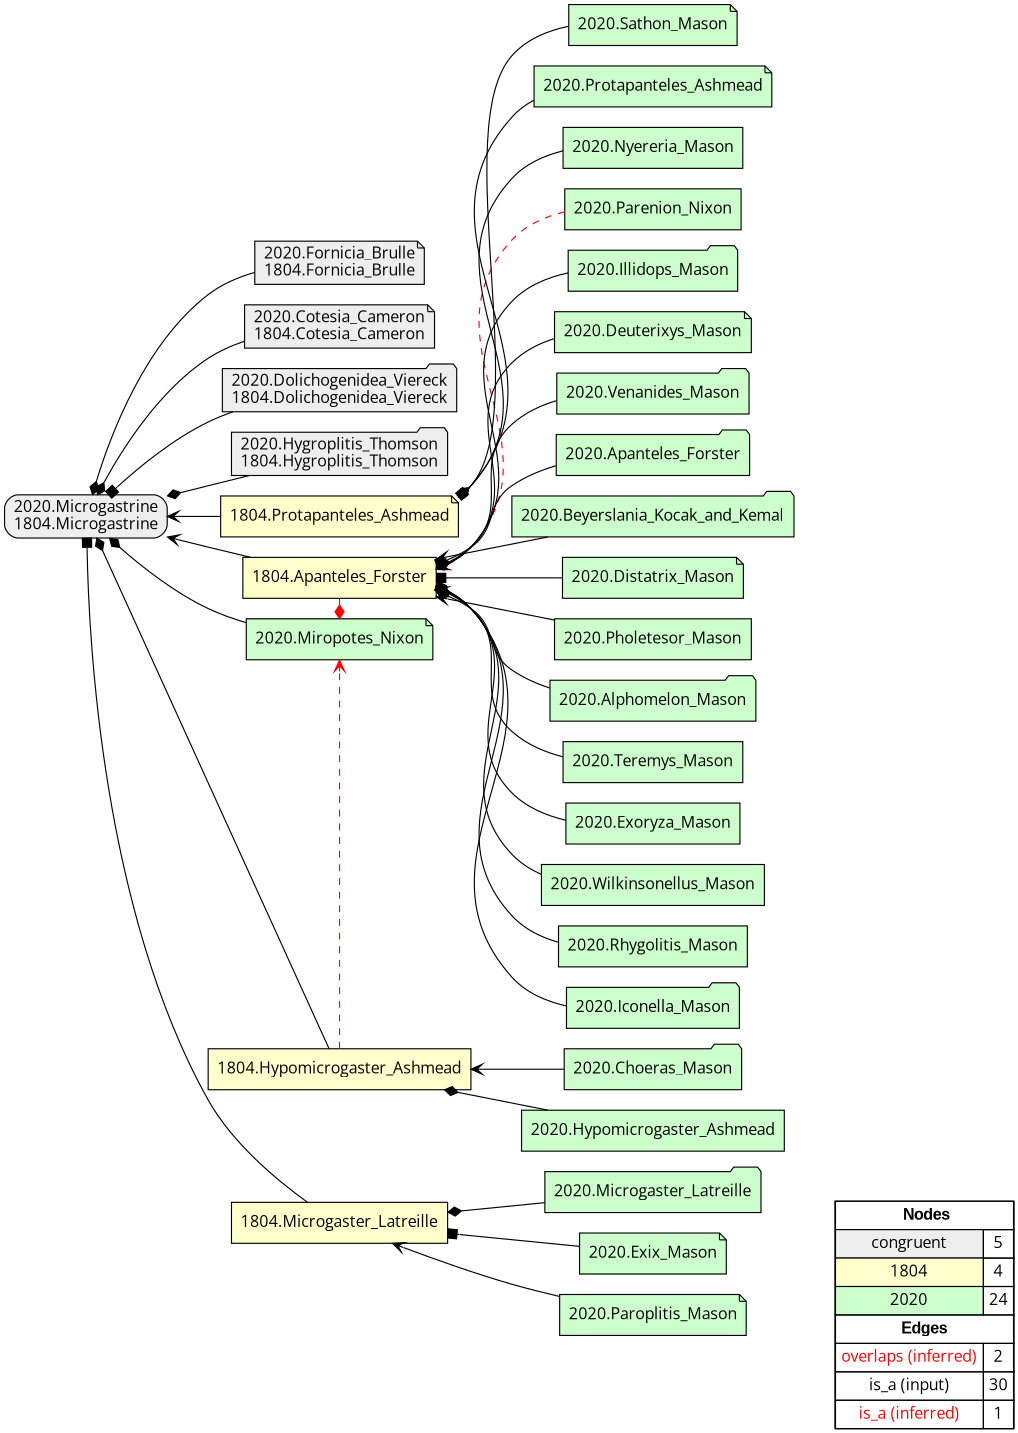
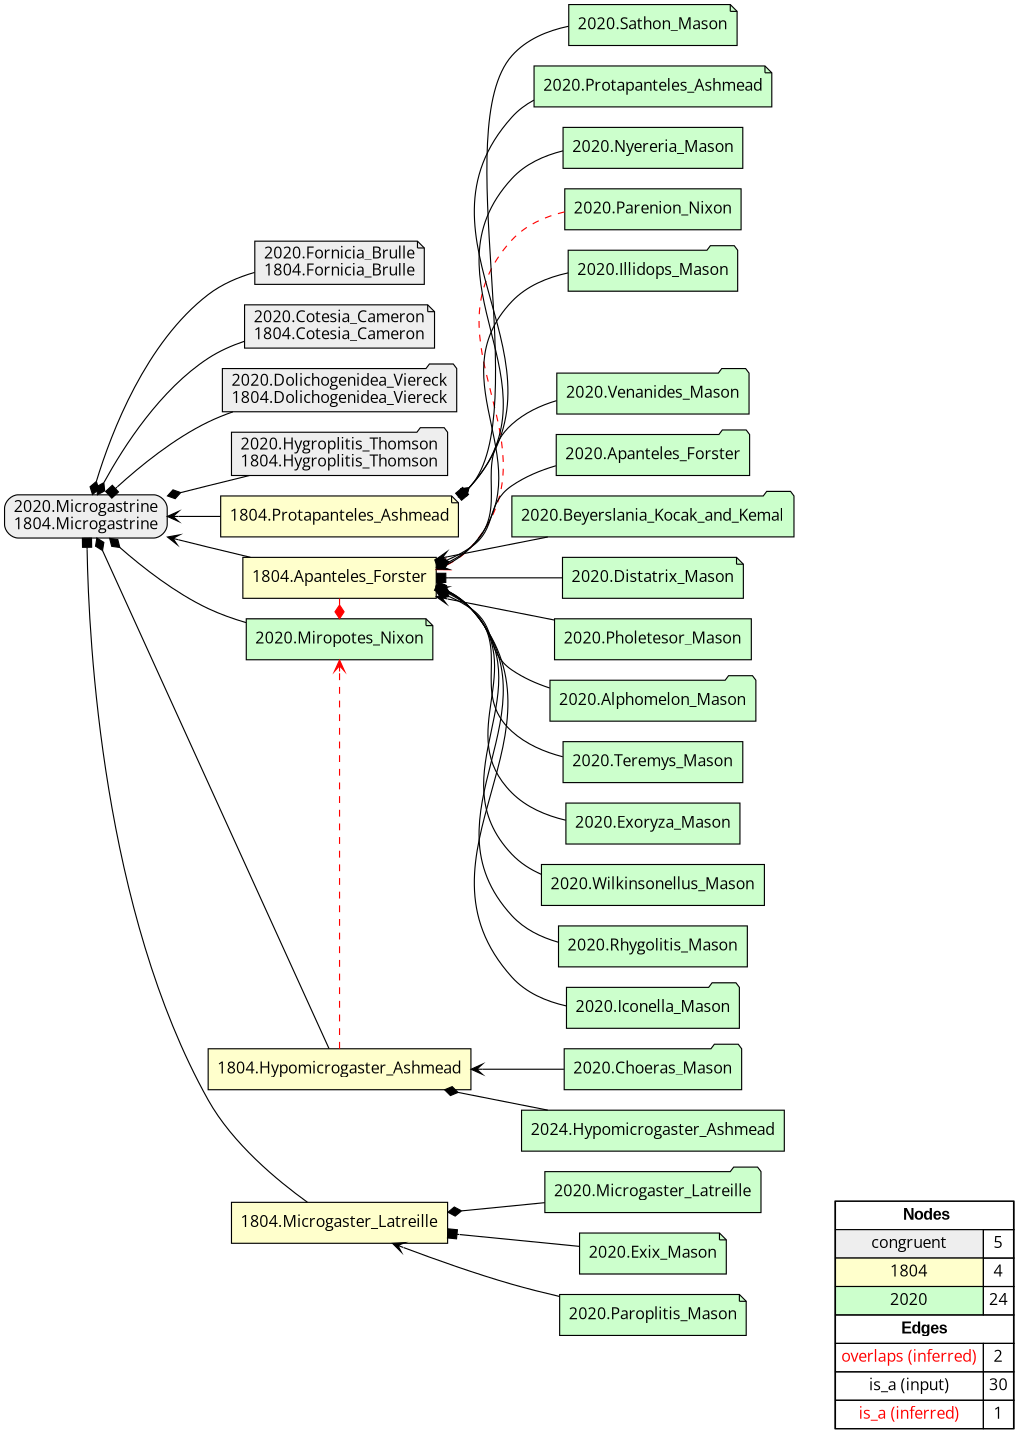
node "2020.Deuterixys_Mason": removed
node "2020.Hypomicrogaster_Ashmead": label "2020.Hypomicrogaster_Ashmead" -> "2024.Hypomicrogaster_Ashmead"
